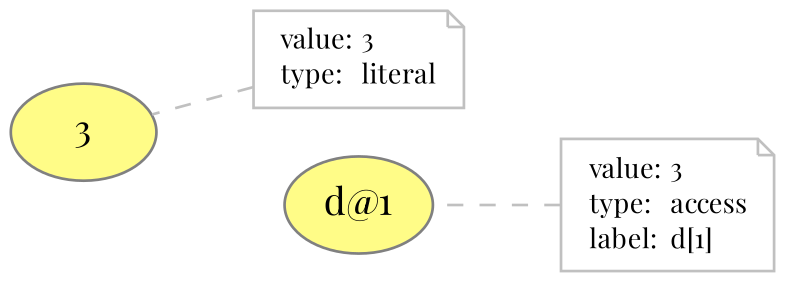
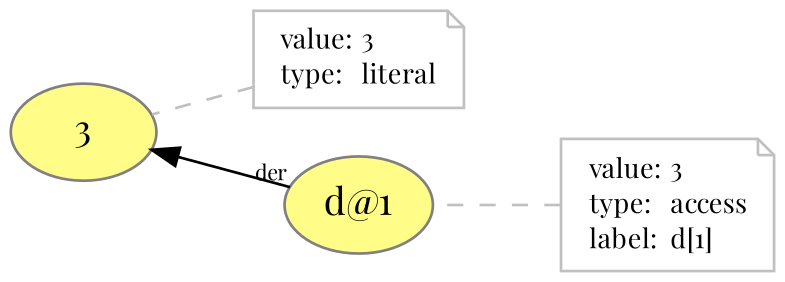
edge "d@1" -> "3": added
